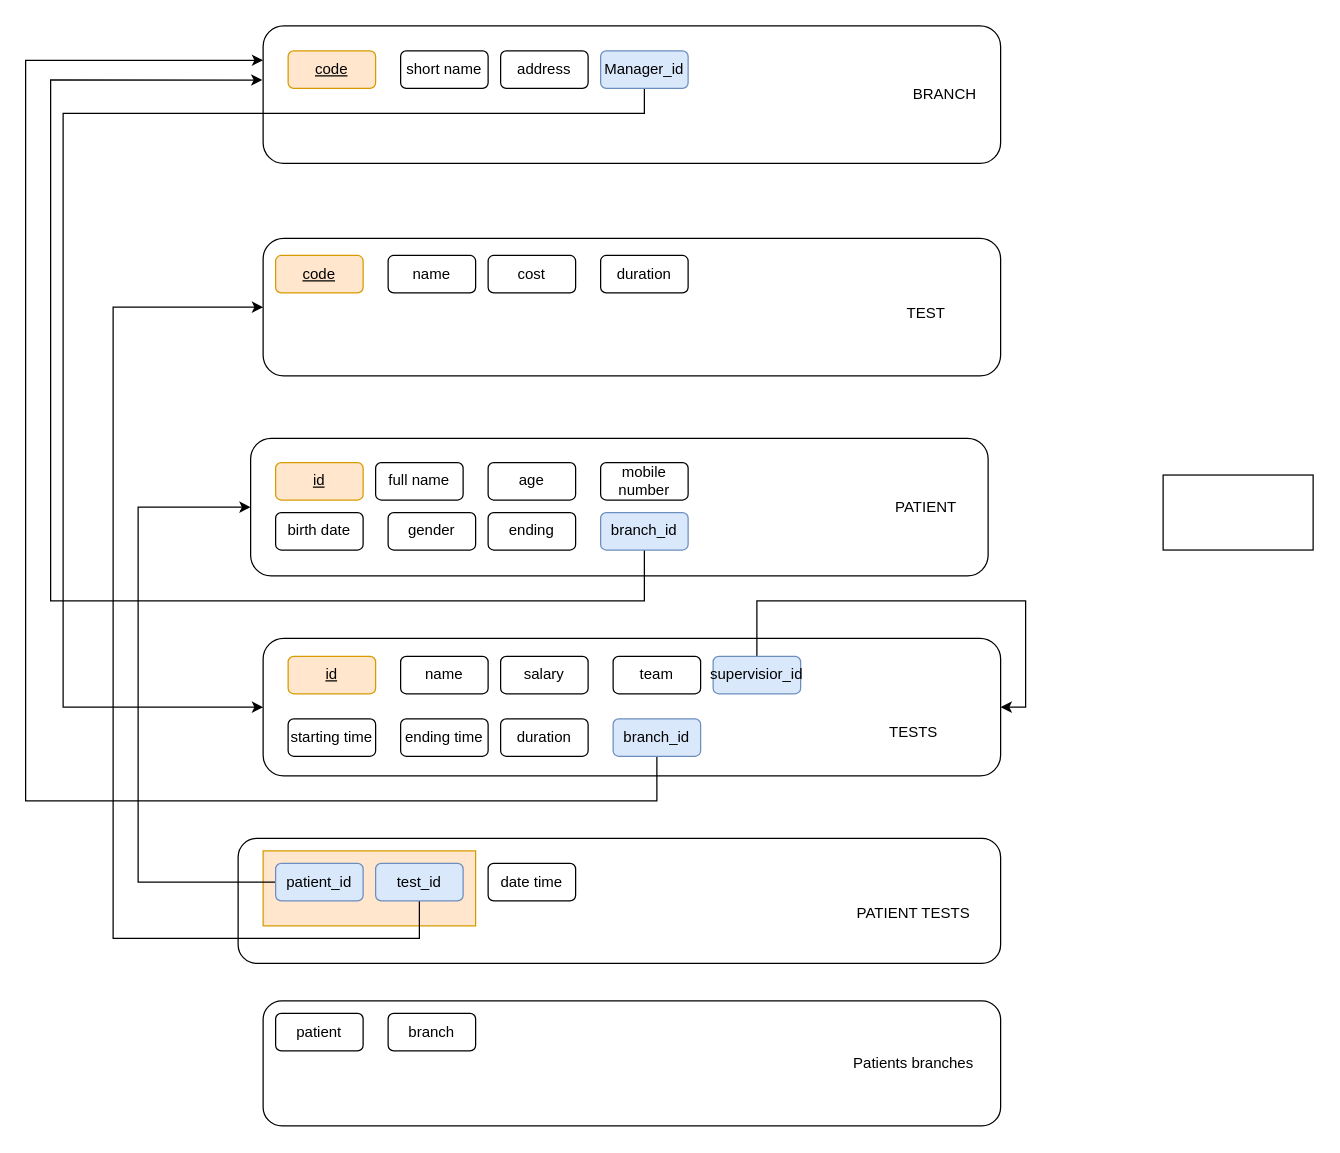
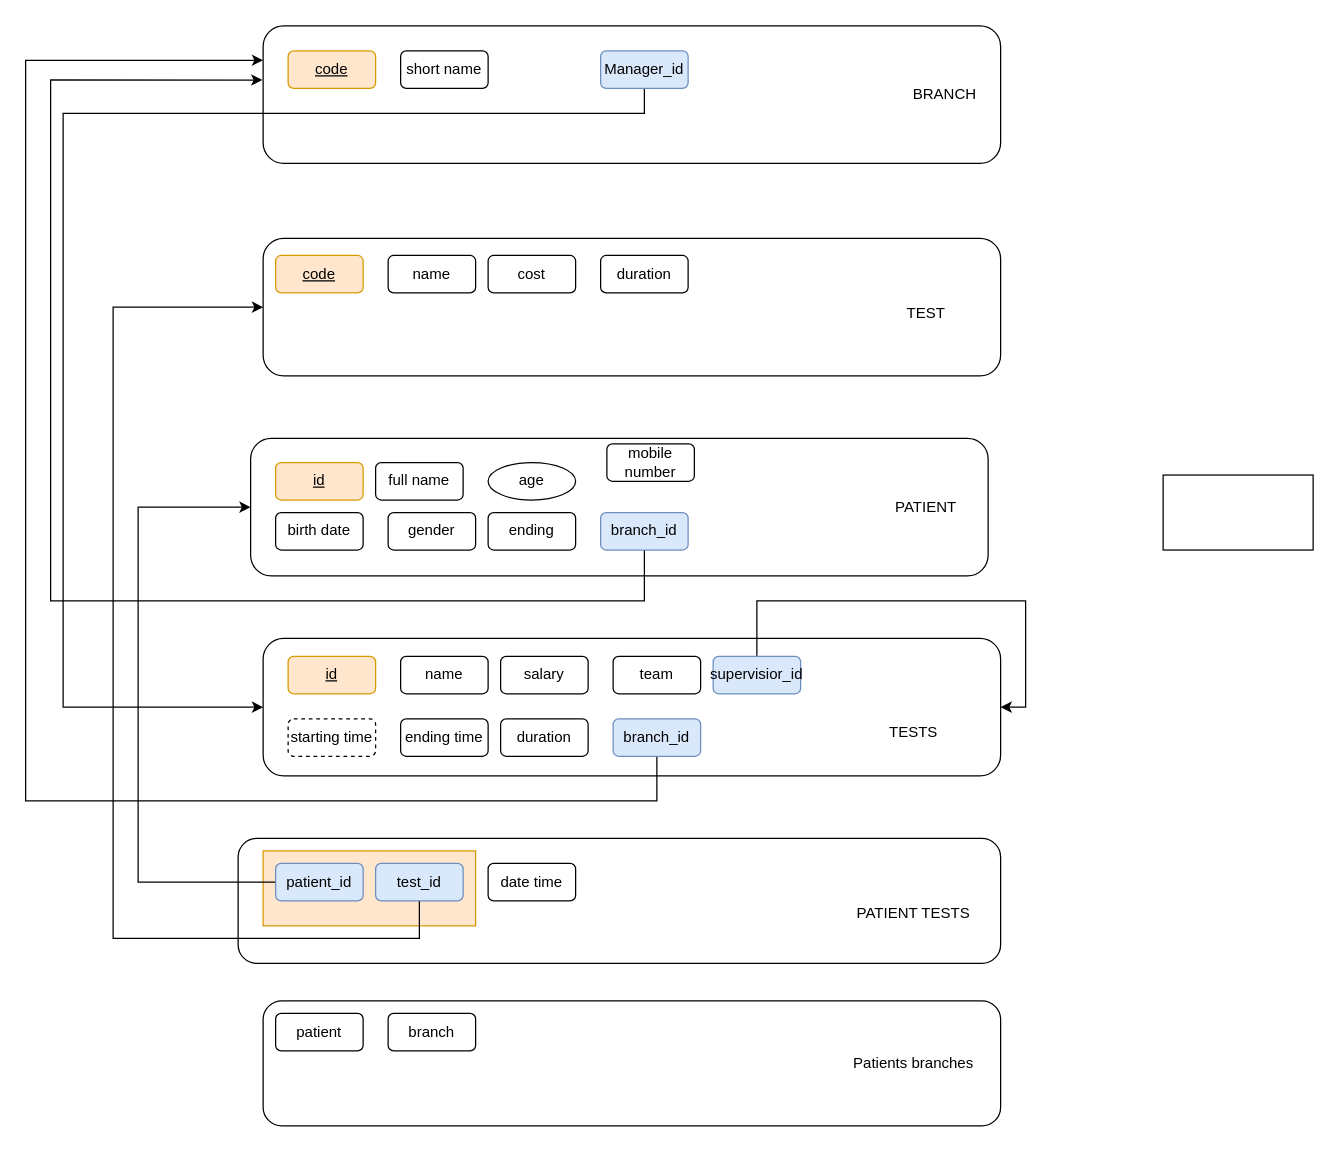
node "address": removed
node "age": shape rounded rectangle -> ellipse
node "mobile number": moved (644, 481) -> (651, 462)
node "starting time": style solid -> dashed
